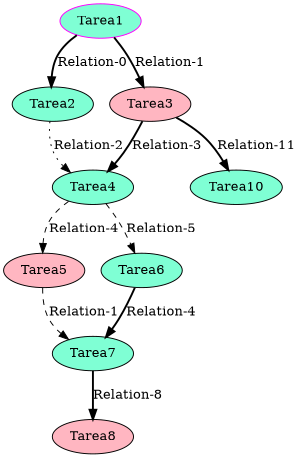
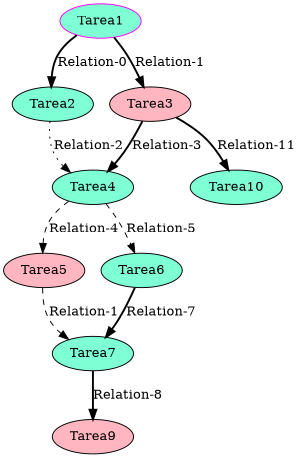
edge "Tarea6" -> "Tarea7": label "Relation-4" -> "Relation-7"
node "Tarea8": label "Tarea8" -> "Tarea9"
